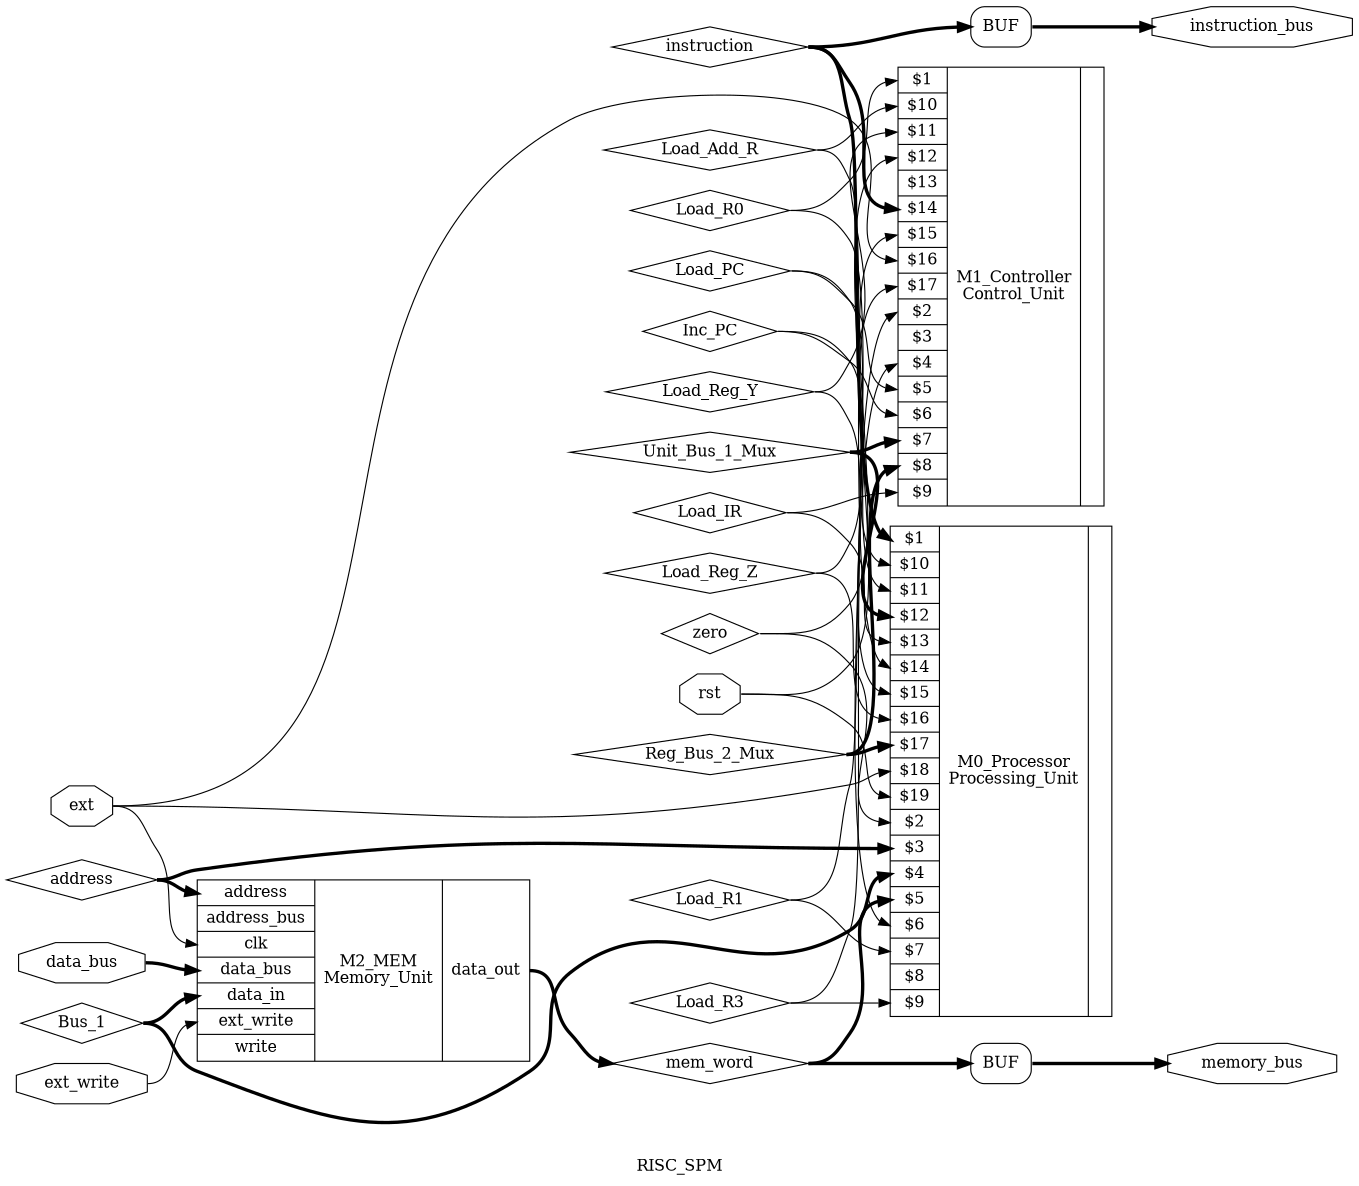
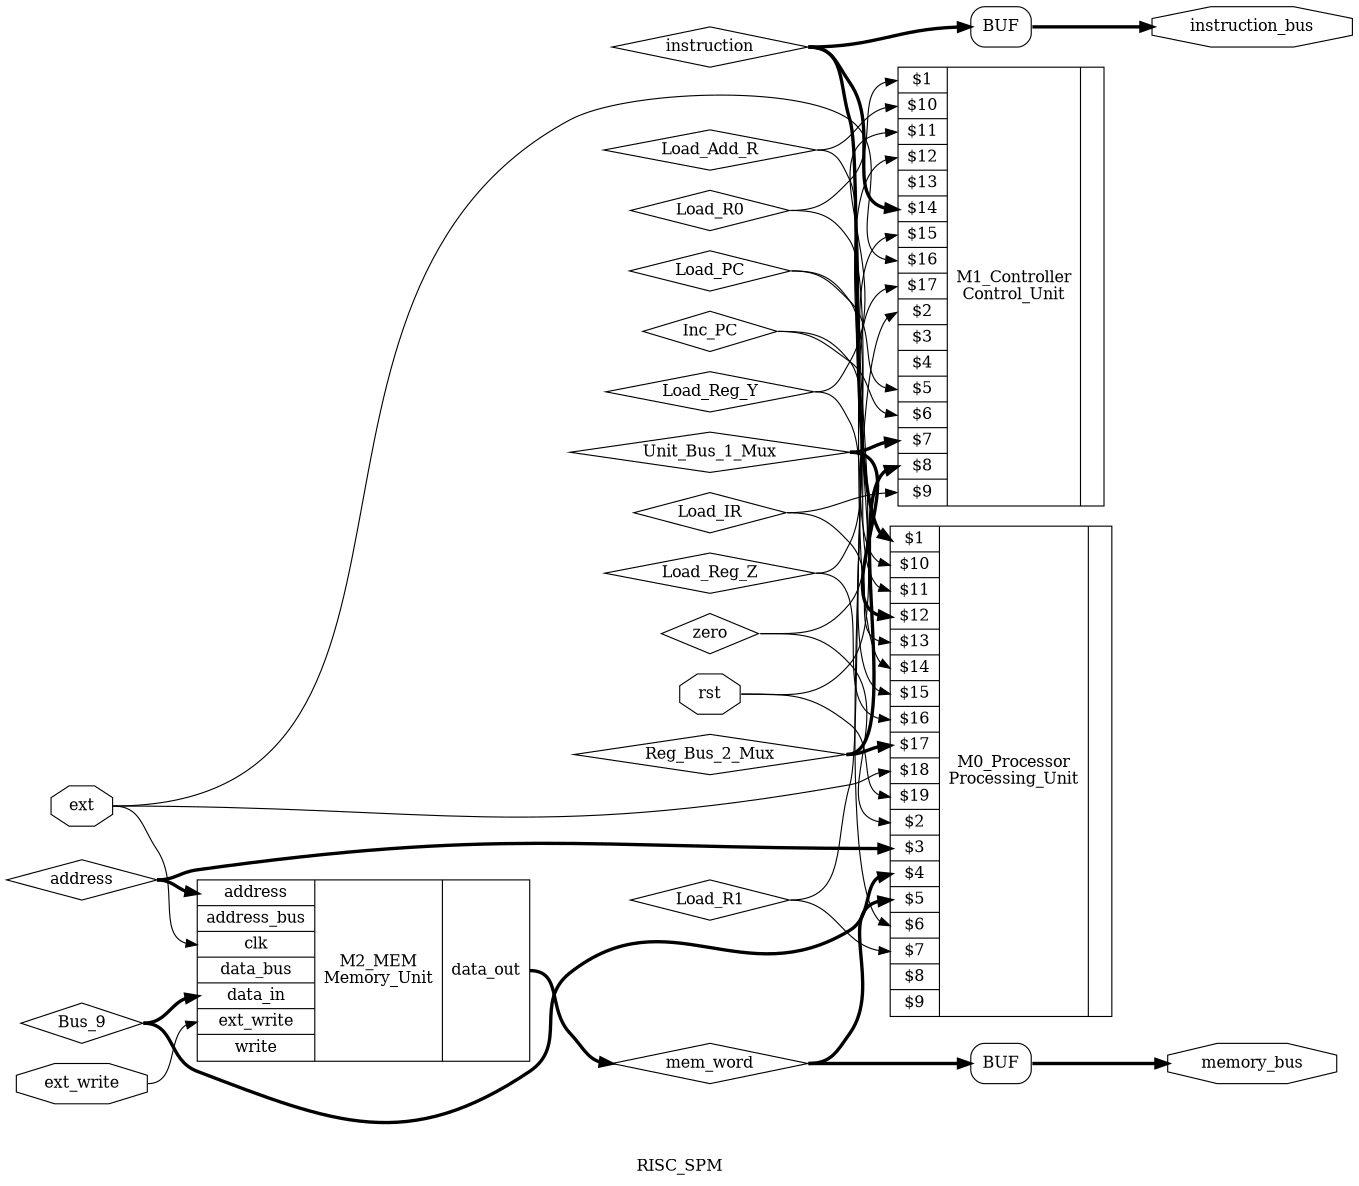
node "data_bus": removed
node "Load_R3": removed
node "Bus_1": label "Bus_1" -> "Bus_9"
